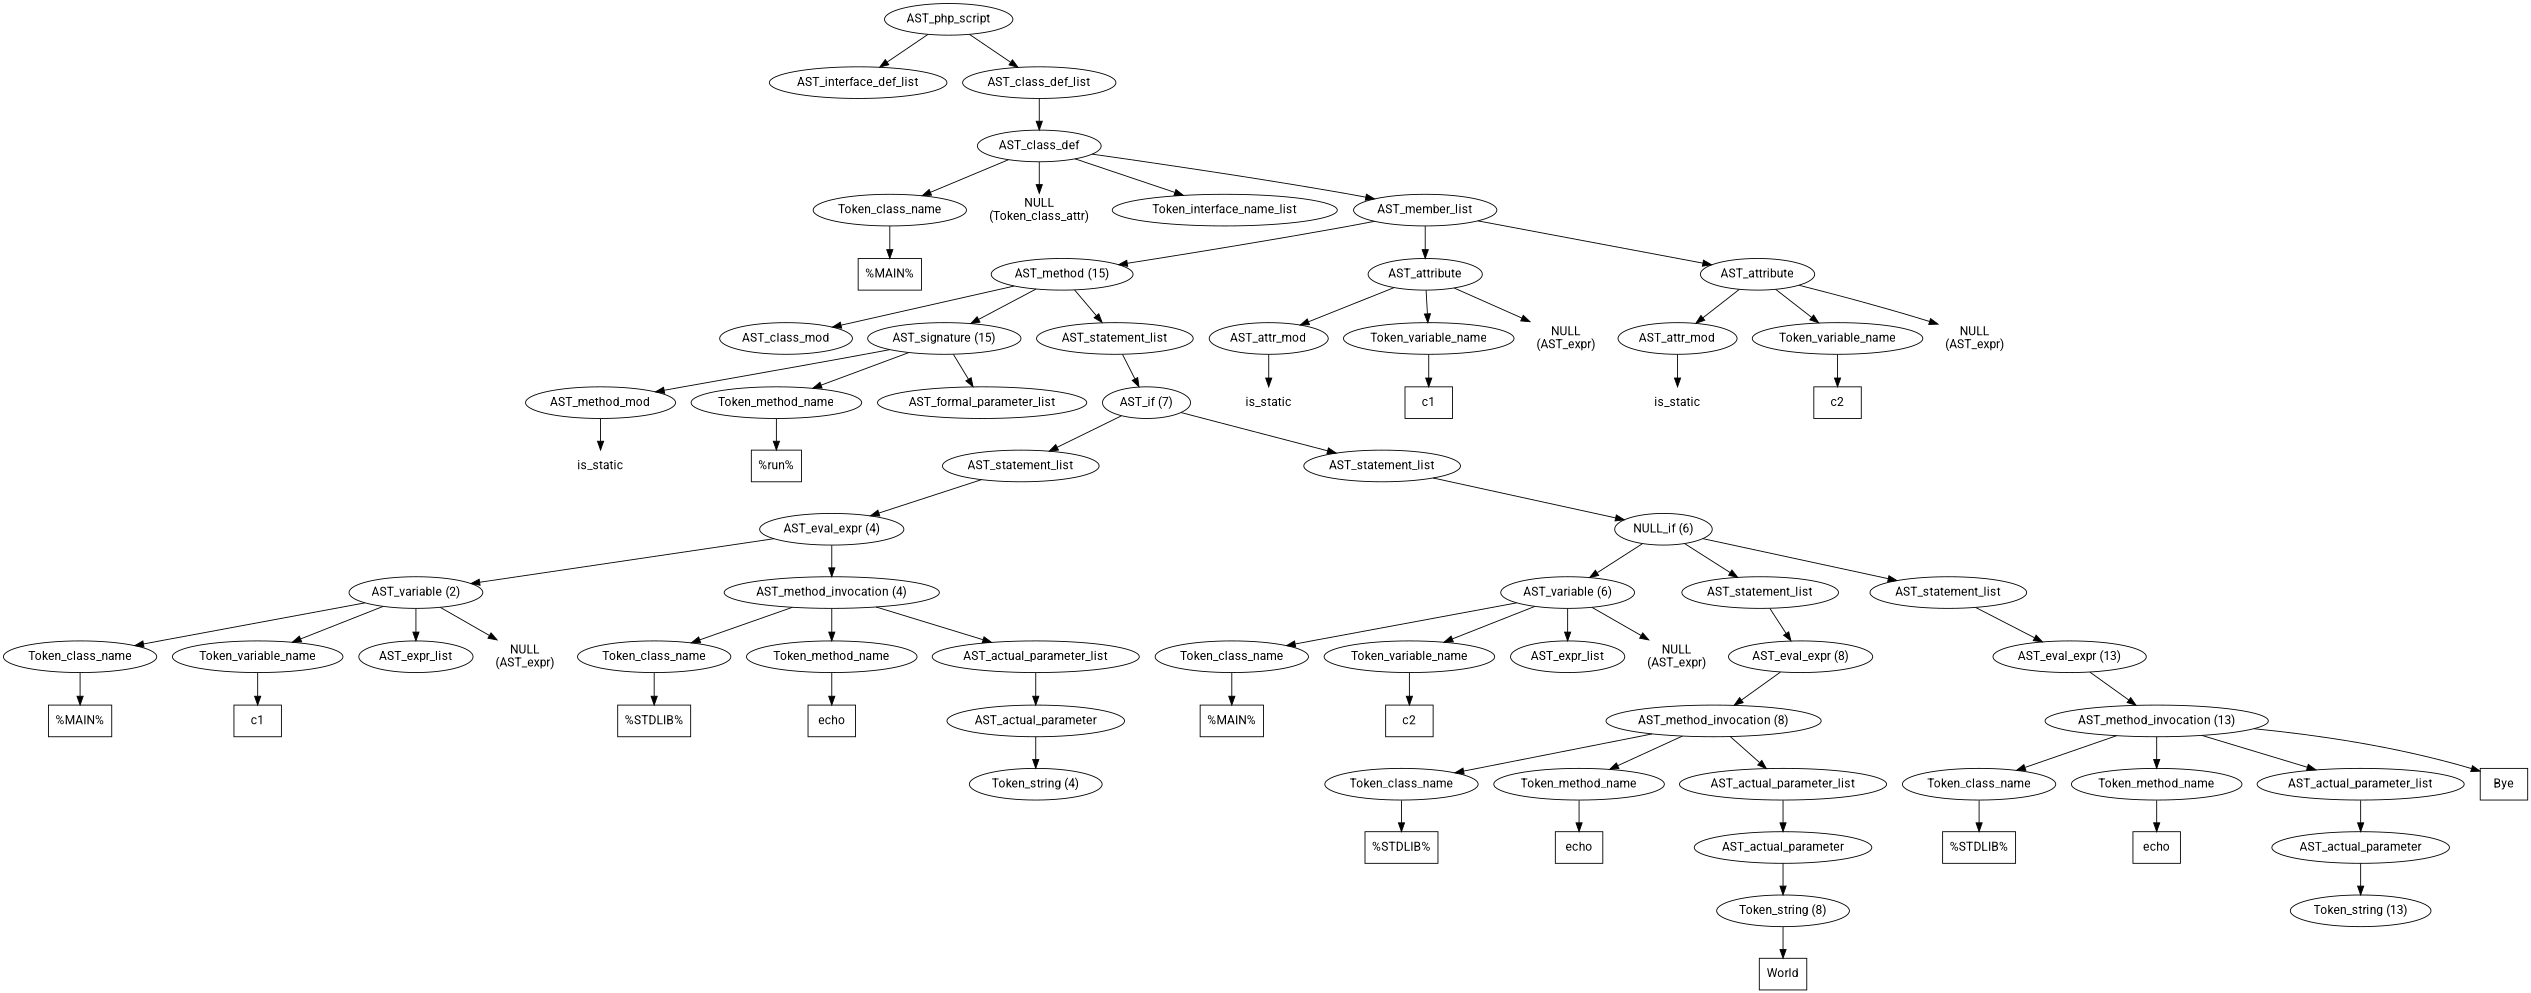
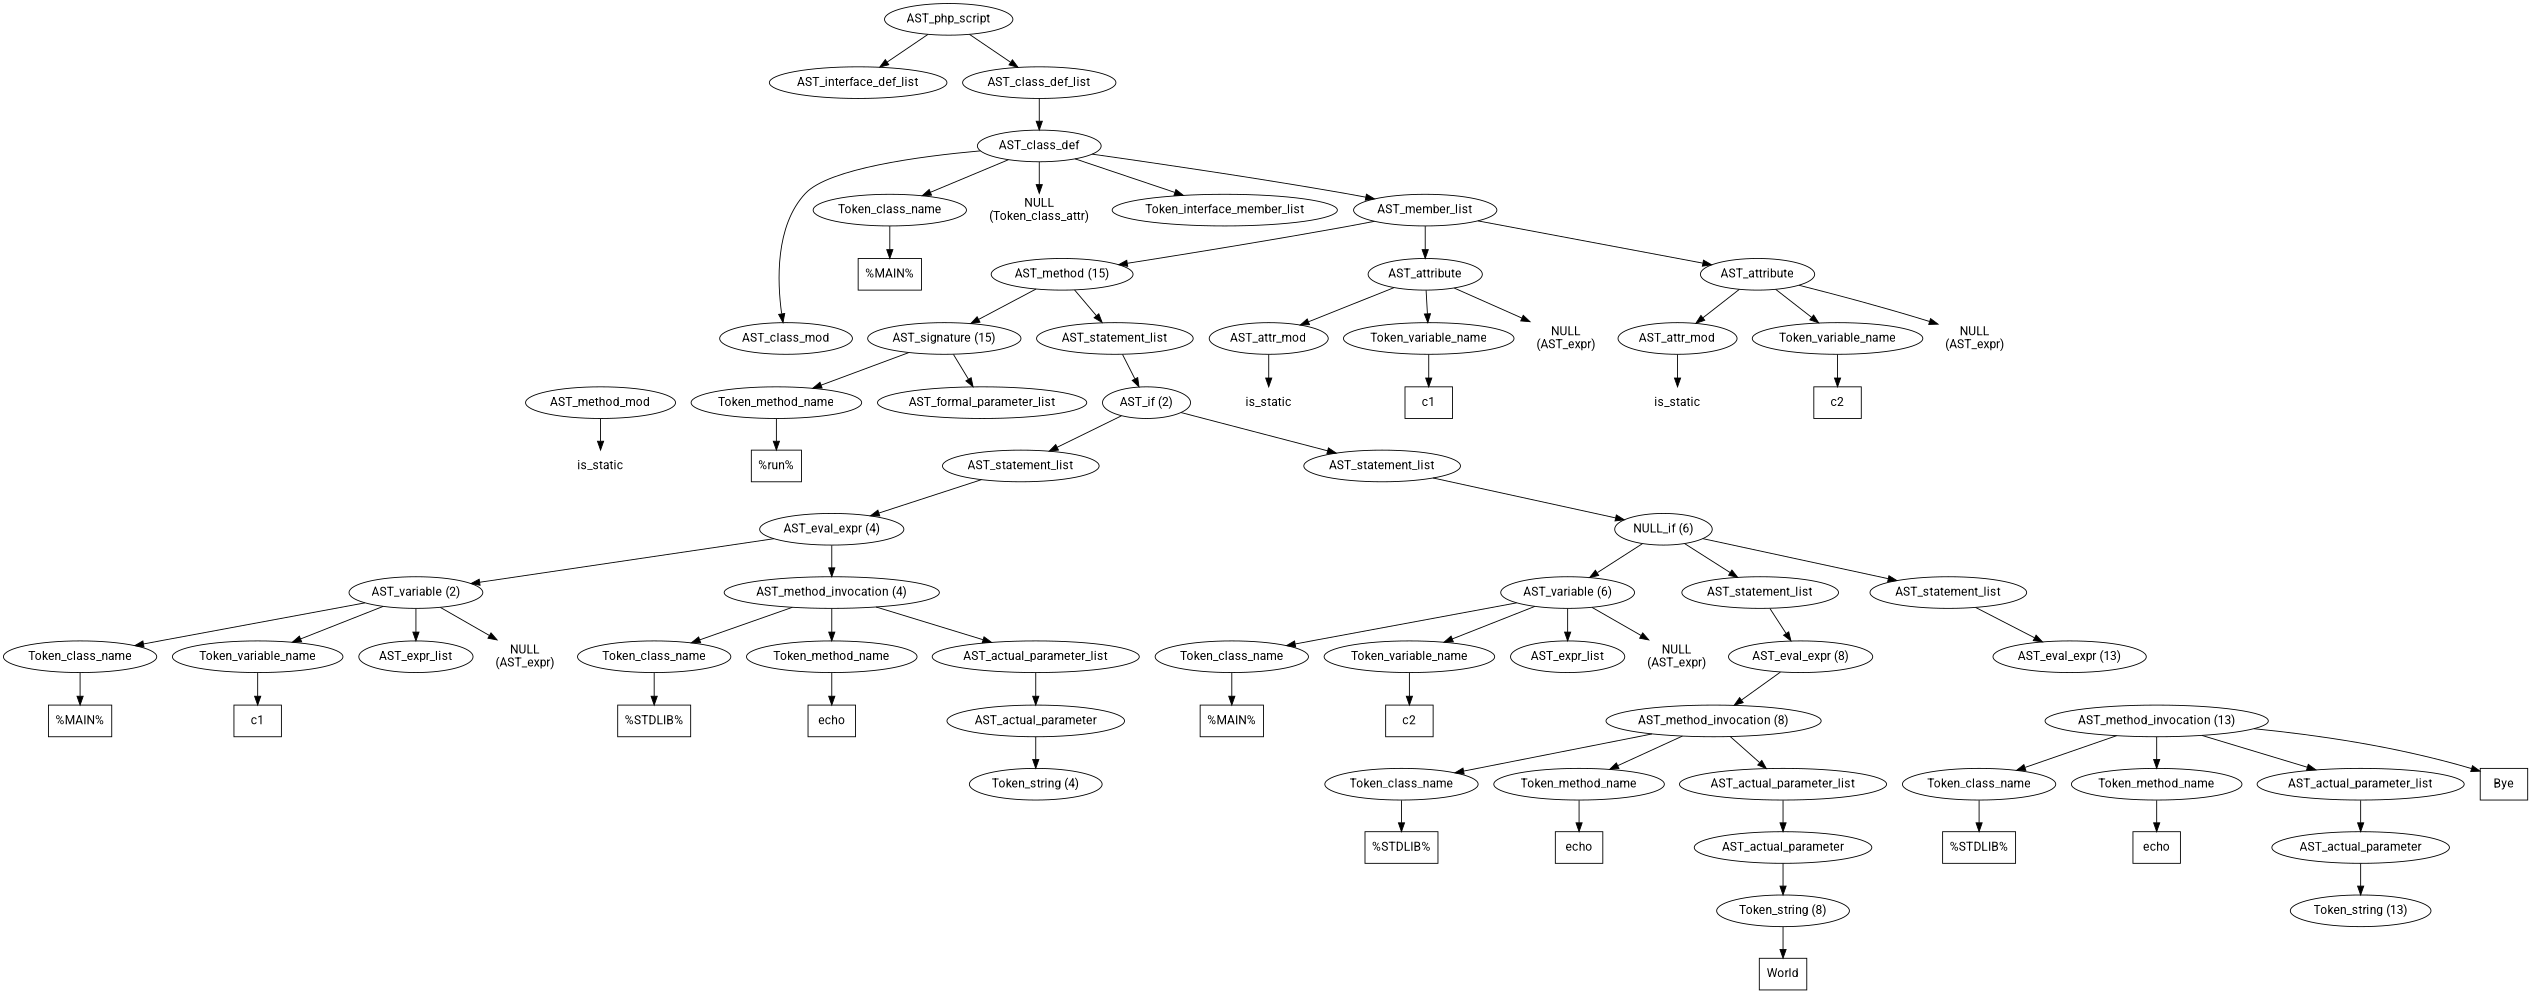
node "Token_interface_name_list": label "Token_interface_name_list" -> "Token_interface_member_list"
edge "AST_method (15)" -> "AST_class_mod": now "AST_class_def" -> "AST_class_mod"
edge "AST_signature (15)" -> "AST_method_mod": removed
node "AST_if (7)": label "AST_if (7)" -> "AST_if (2)"
edge "AST_eval_expr (13)" -> "AST_method_invocation (13)": removed
